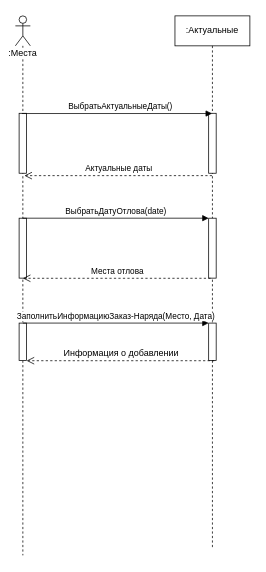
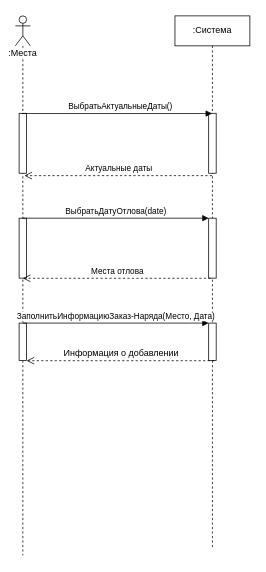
node ":Актуальные": label ":Актуальные" -> ":Система"
